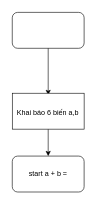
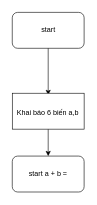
node "start": added
